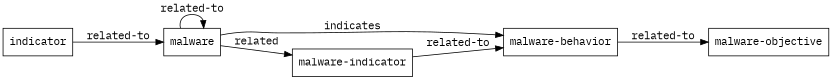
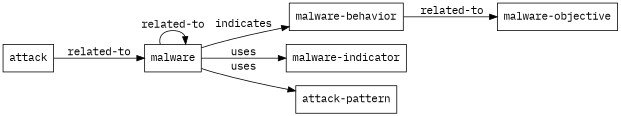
node "indicator": label "indicator" -> "attack"
edge "malware" -> "malware-indicator": label "related" -> "uses"
edge "malware-indicator" -> "malware-behavior": removed, label "related-to"
node "attack-pattern": added
